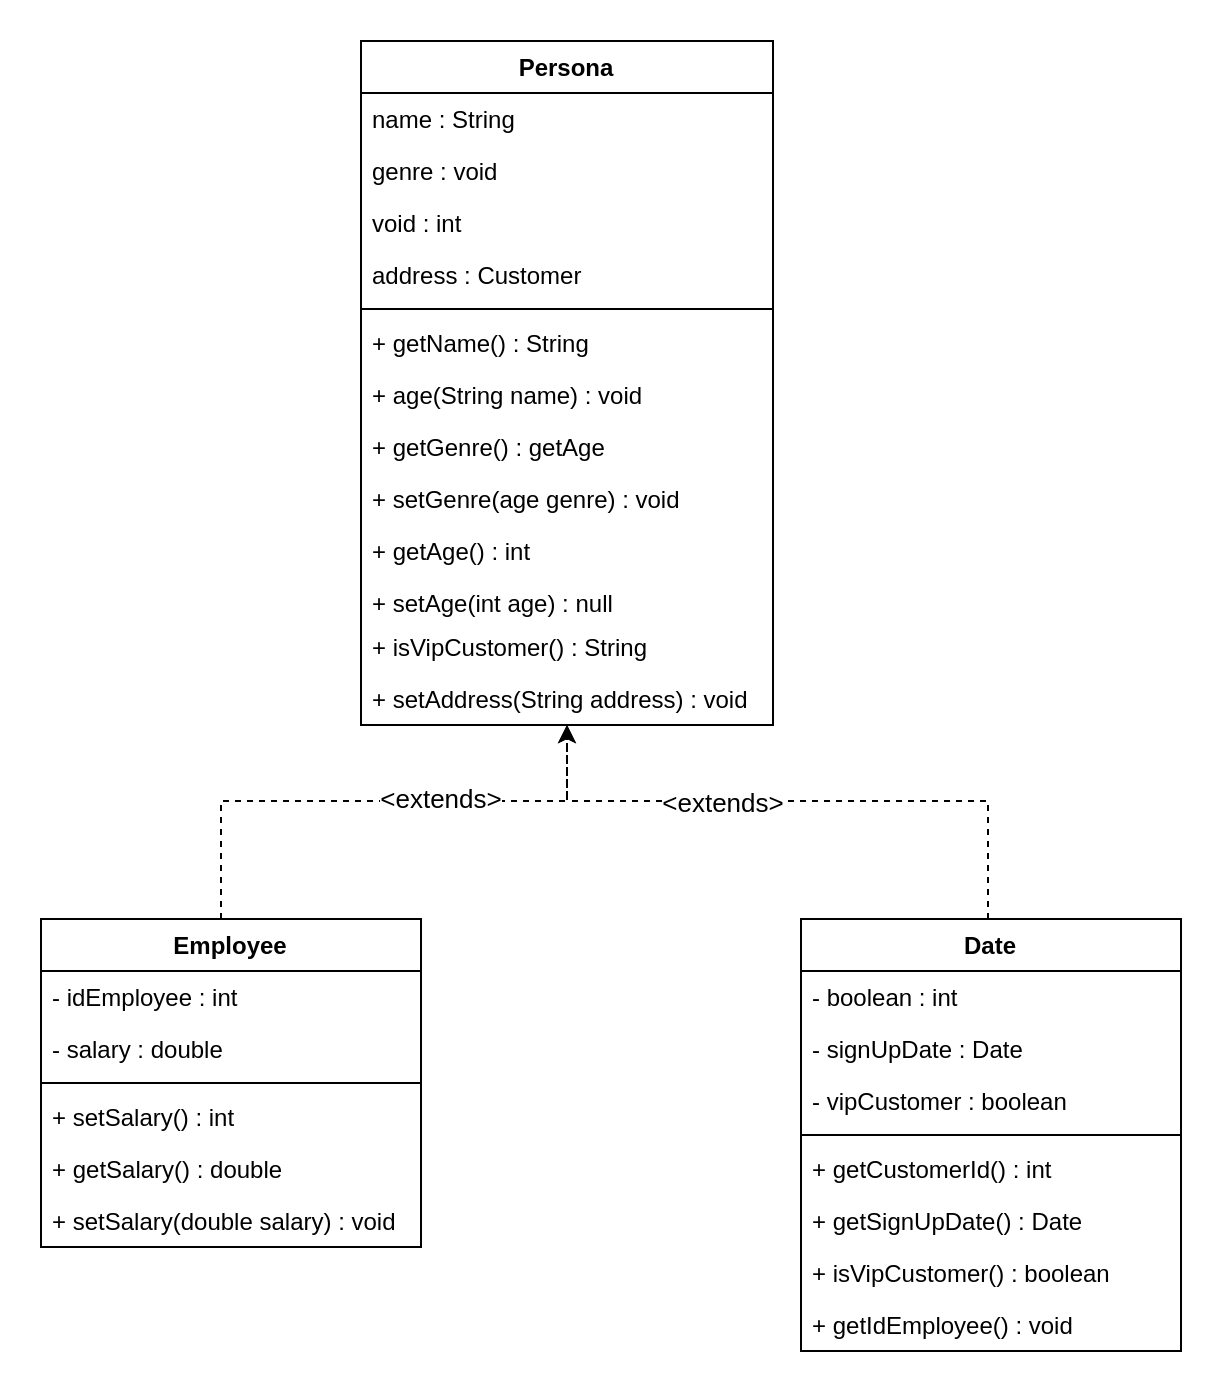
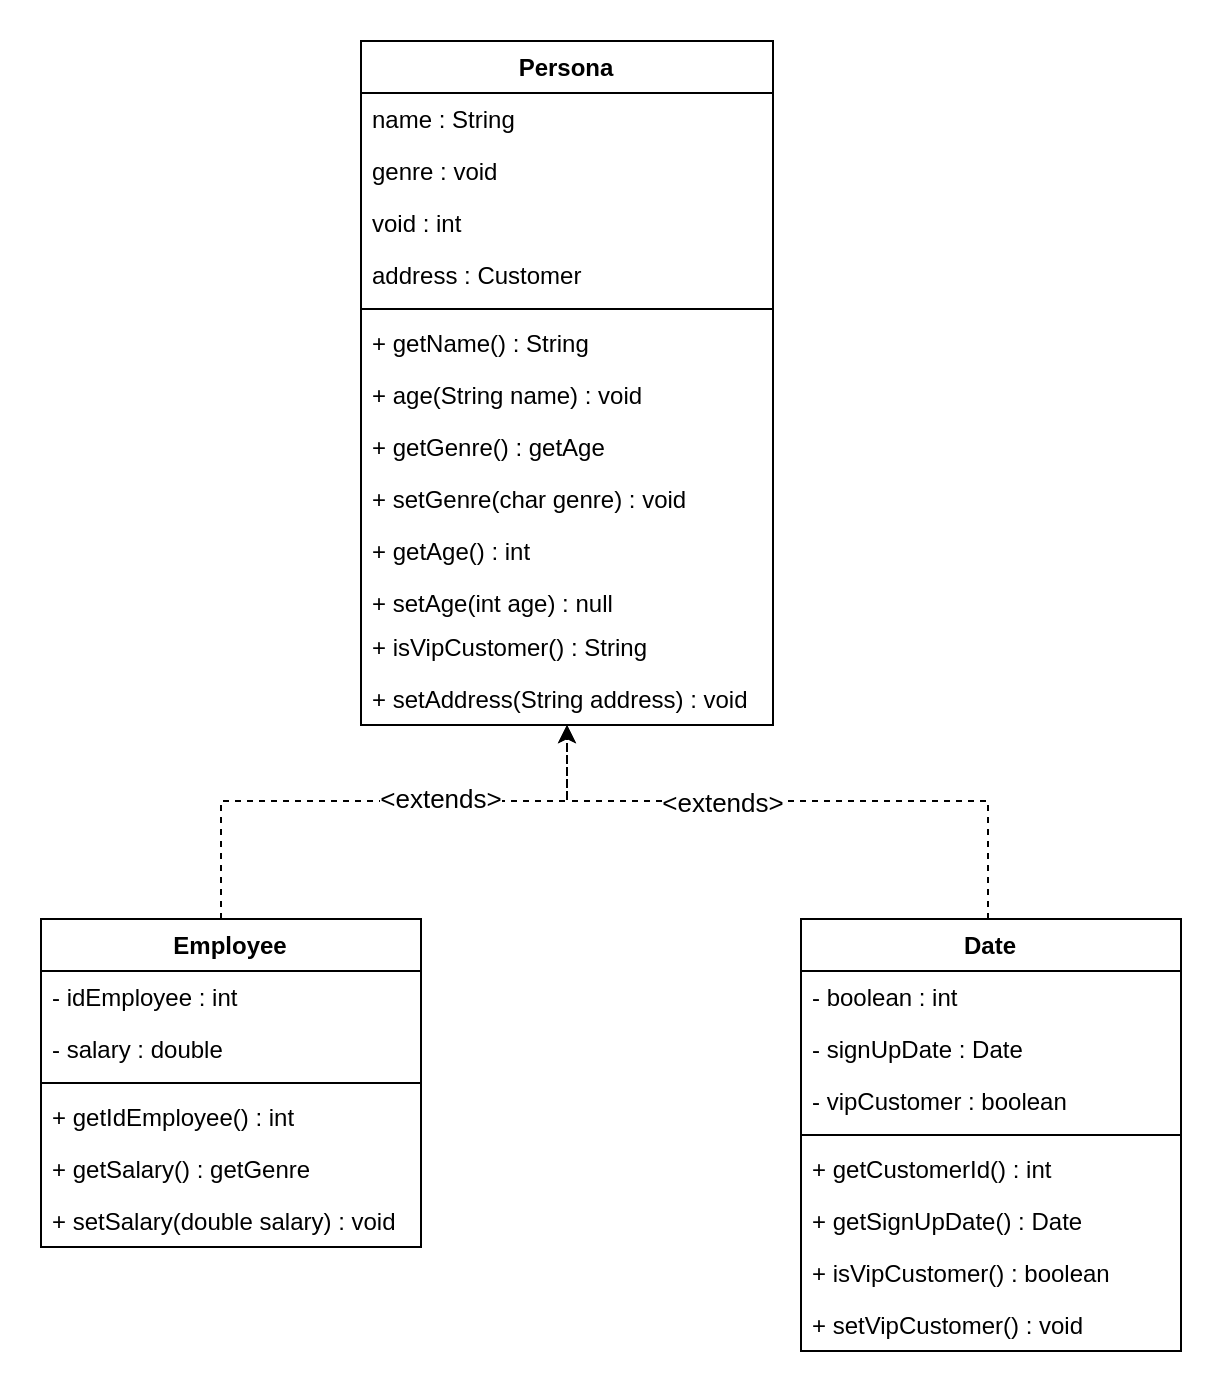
node "+ setGenre(age genre) : void": label "+ setGenre(age genre) : void" -> "+ setGenre(char genre) : void"
node "+ setSalary() : int": label "+ setSalary() : int" -> "+ getIdEmployee() : int"
node "+ getSalary() : double": label "+ getSalary() : double" -> "+ getSalary() : getGenre"
node "+ getIdEmployee() : void": label "+ getIdEmployee() : void" -> "+ setVipCustomer() : void"
